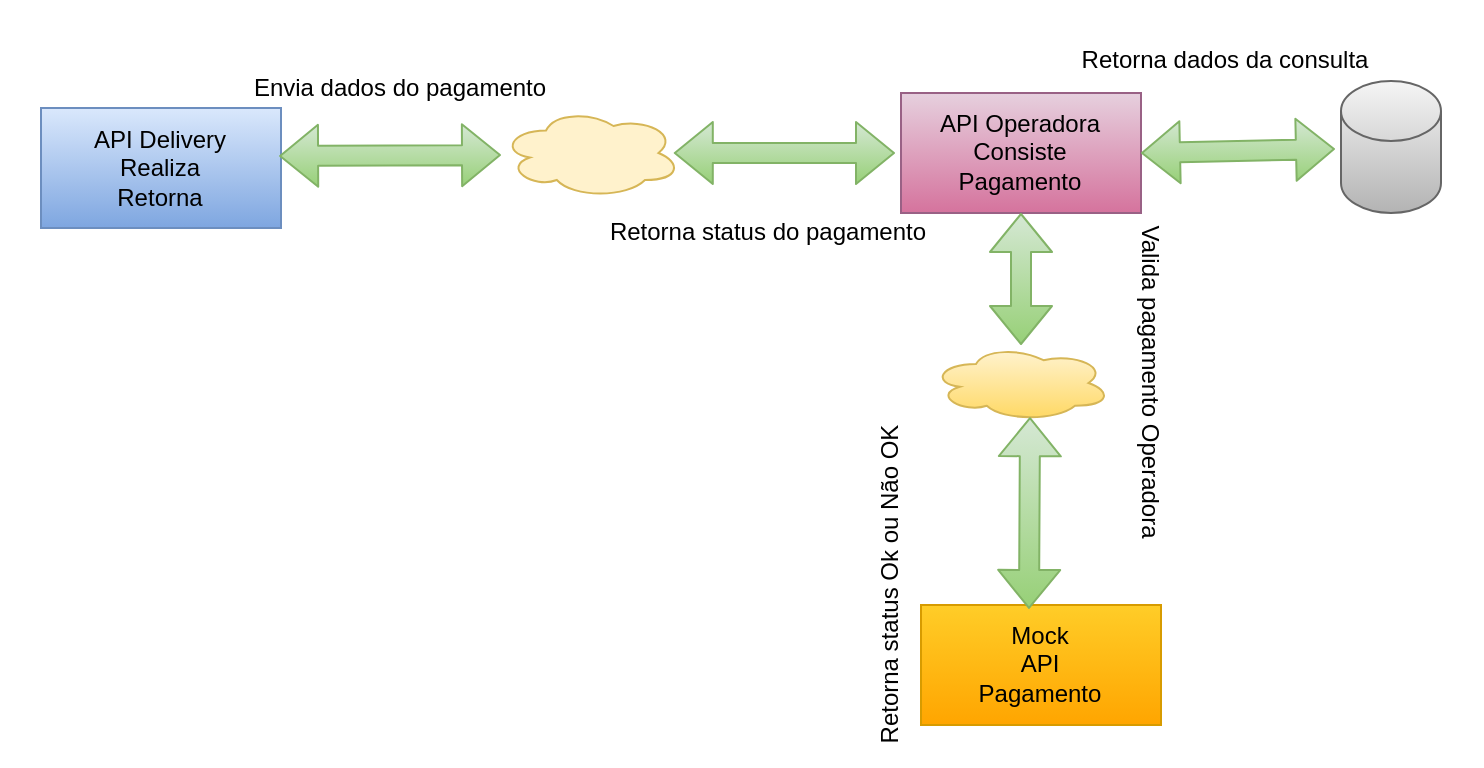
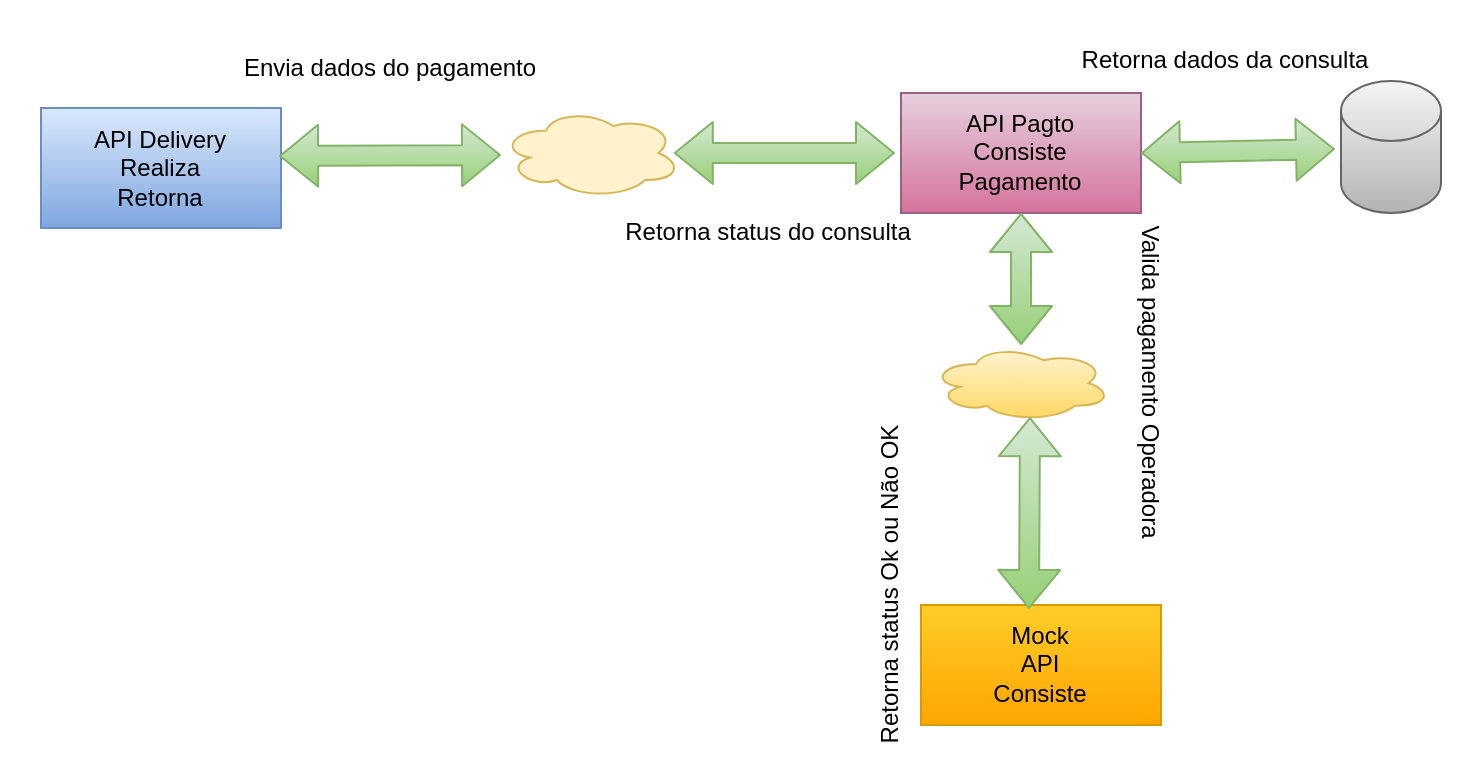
node "Envia dados do pagamento": moved (401, 88) -> (391, 68)
node "API Operadora Consiste Pagamento": label "API Operadora Consiste Pagamento" -> "API Pagto Consiste Pagamento"
node "Retorna status do pagamento": label "Retorna status do pagamento" -> "Retorna status do consulta"
node "Mock API Pagamento": label "Mock API Pagamento" -> "Mock API Consiste"
